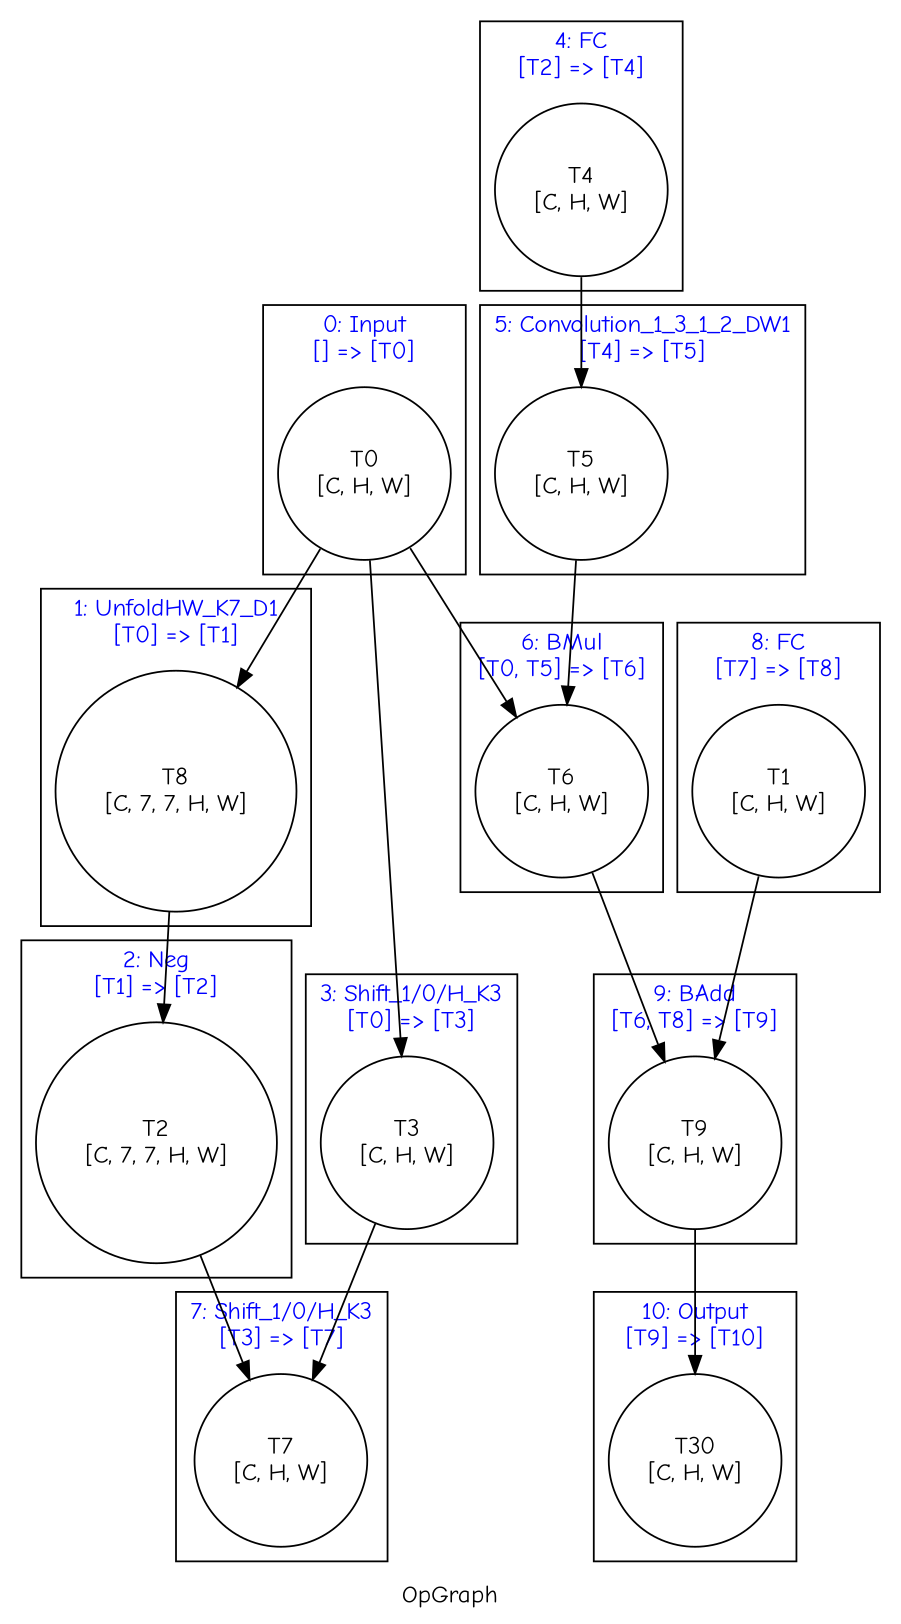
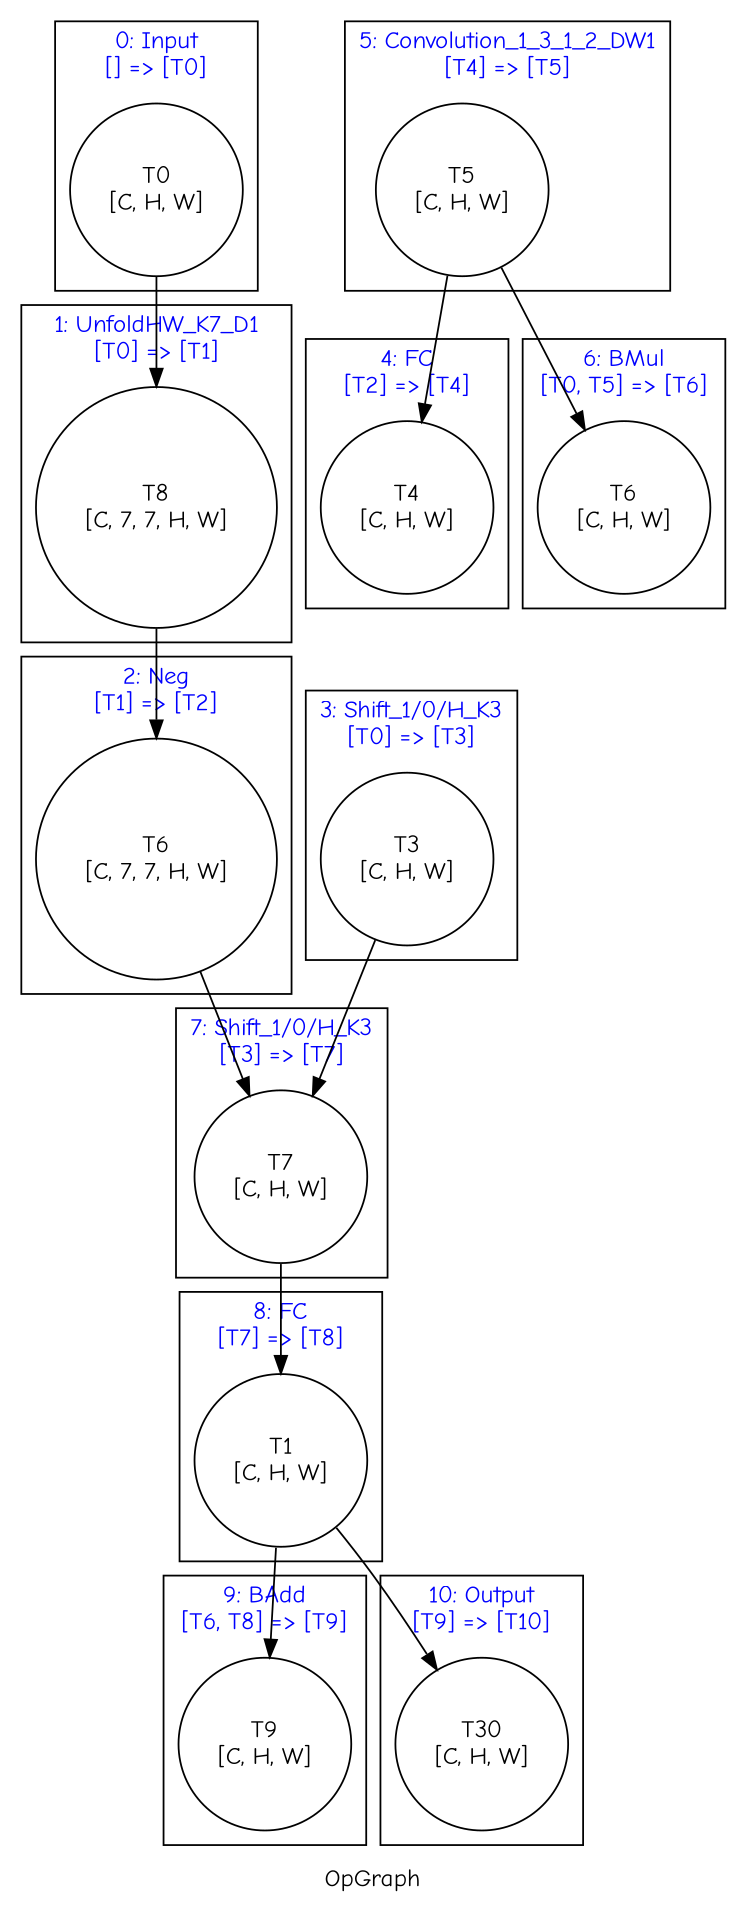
edge "T4 [C, H, W]" -> "T5 [C, H, W]": reversed
edge "T0 [C, H, W]" -> "T6 [C, H, W]": removed
edge "T0 [C, H, W]" -> "T3 [C, H, W]": removed
edge "T6 [C, H, W]" -> "T9 [C, H, W]": removed
node "T2 [C, 7, 7, H, W]": label "T2 [C, 7, 7, H, W]" -> "T6 [C, 7, 7, H, W]"
edge "T9 [C, H, W]" -> "T30 [C, H, W]": now "T1 [C, H, W]" -> "T30 [C, H, W]"
edge "T7 [C, H, W]" -> "T1 [C, H, W]": added
